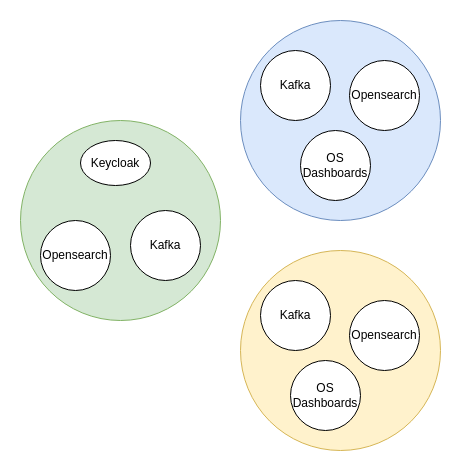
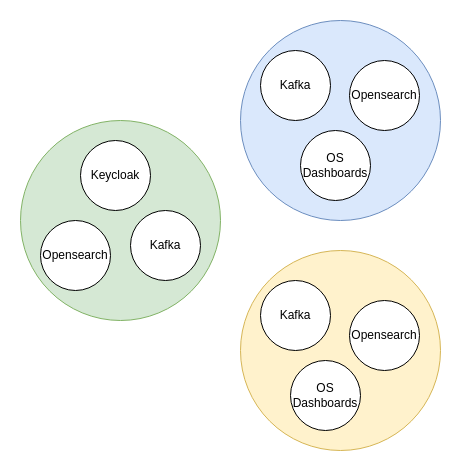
node "Keycloak": size 70x45 -> 70x70
